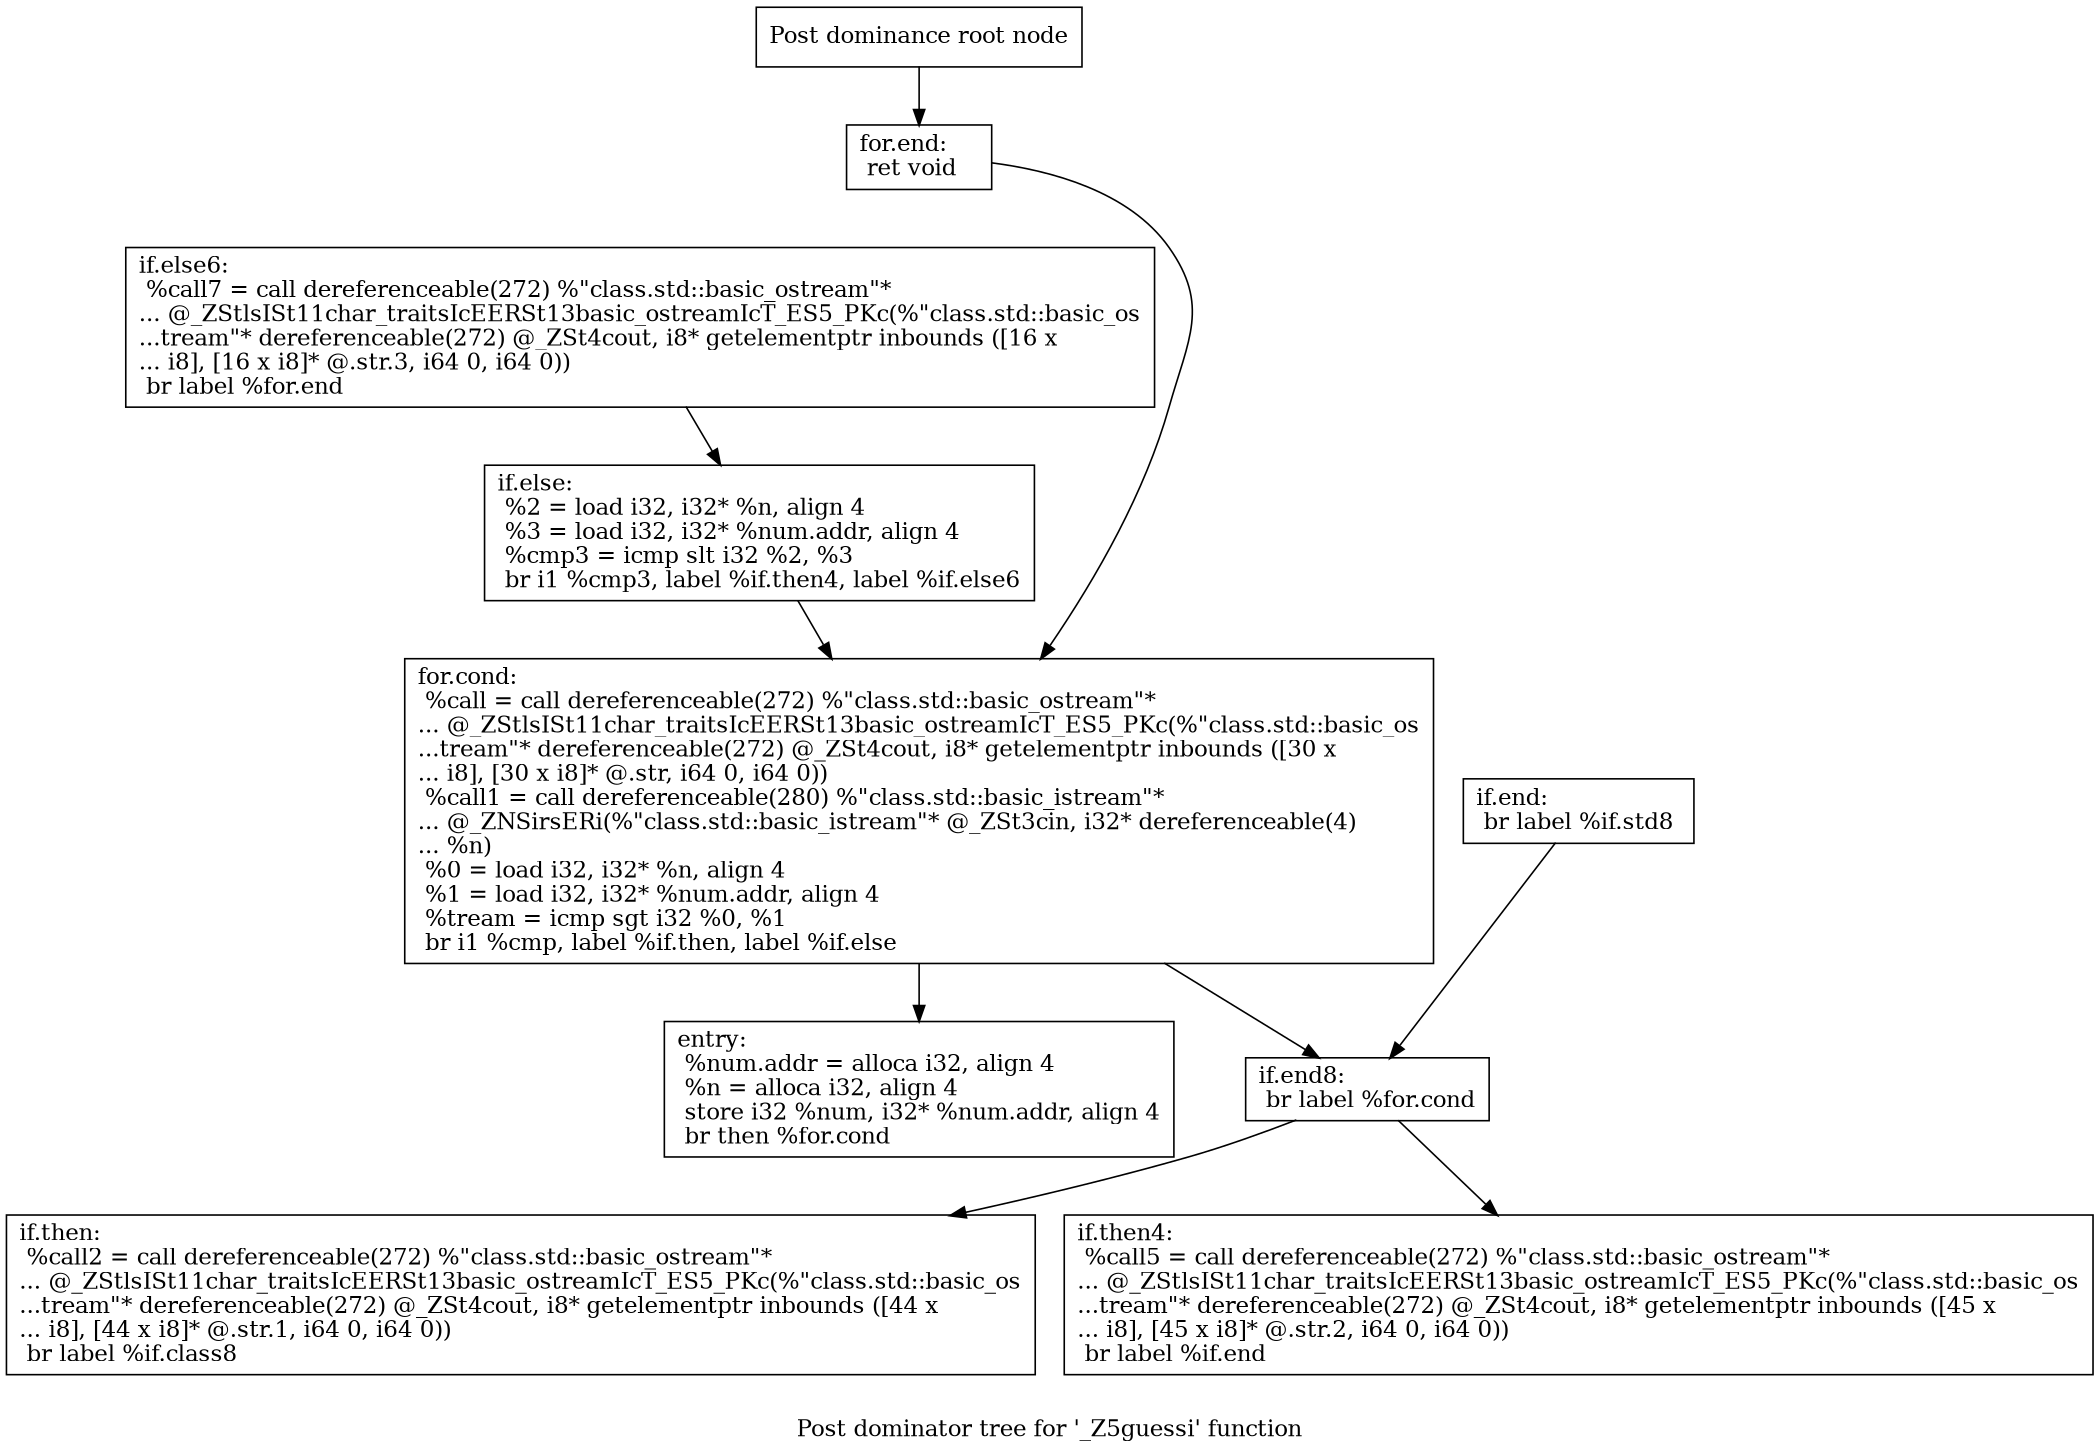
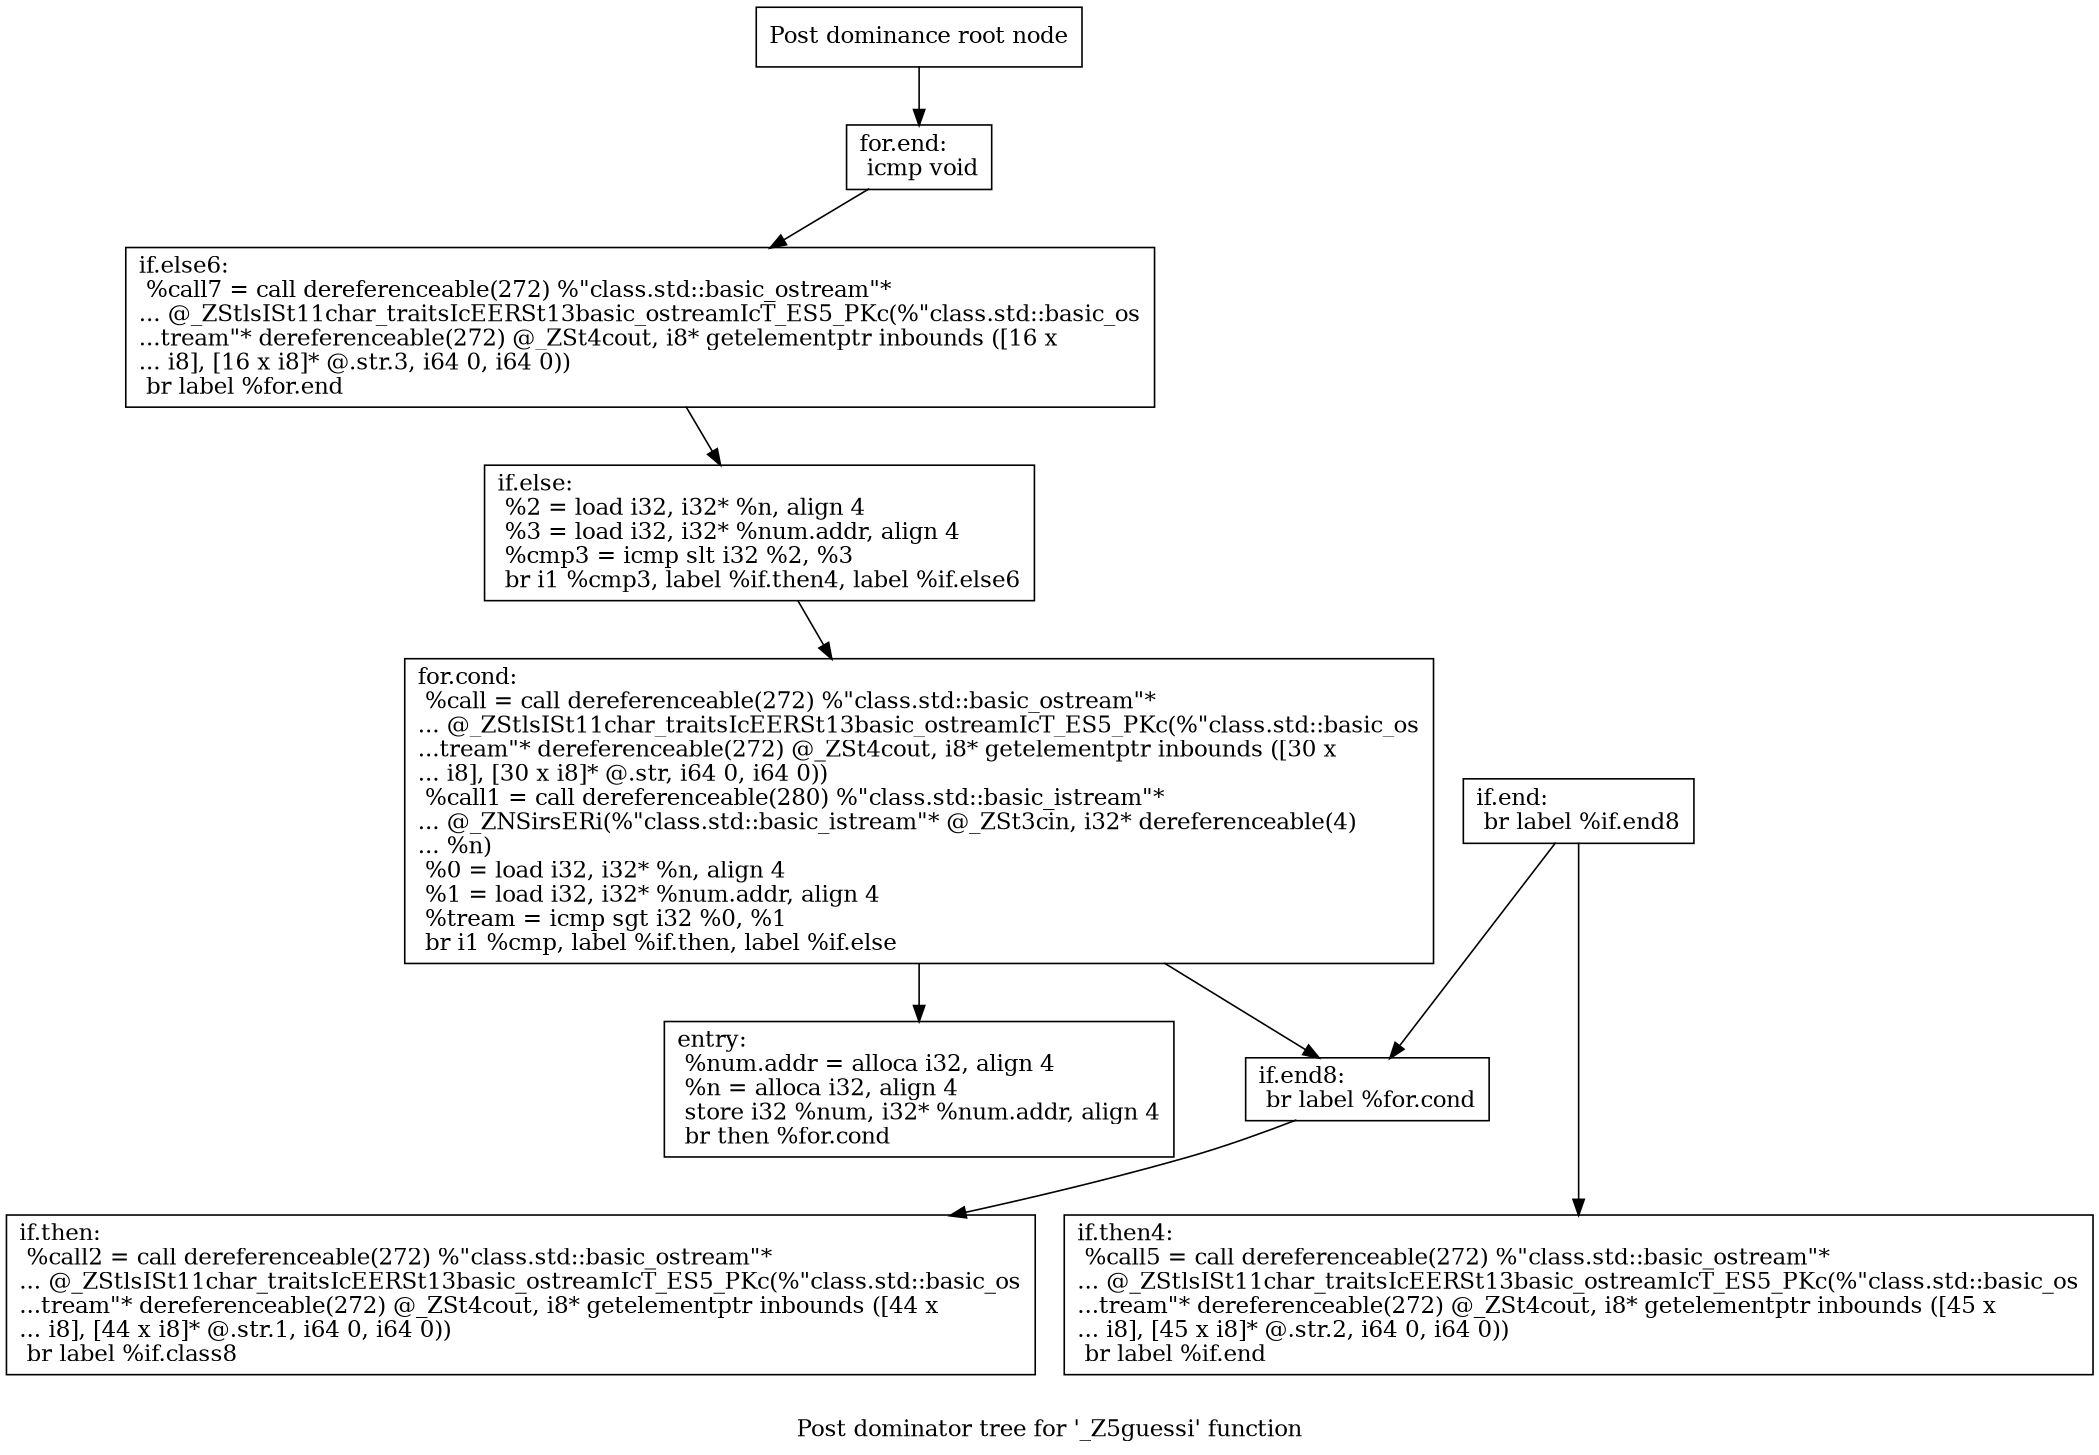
node "for.end:": text "ret void" -> "icmp void"
edge "for.end:" -> "for.cond:": now "for.end:" -> "if.else6:"
node "if.end:": text "br label %if.std8" -> "br label %if.end8"
edge "if.end8:" -> "if.then4:": now "if.end:" -> "if.then4:"
